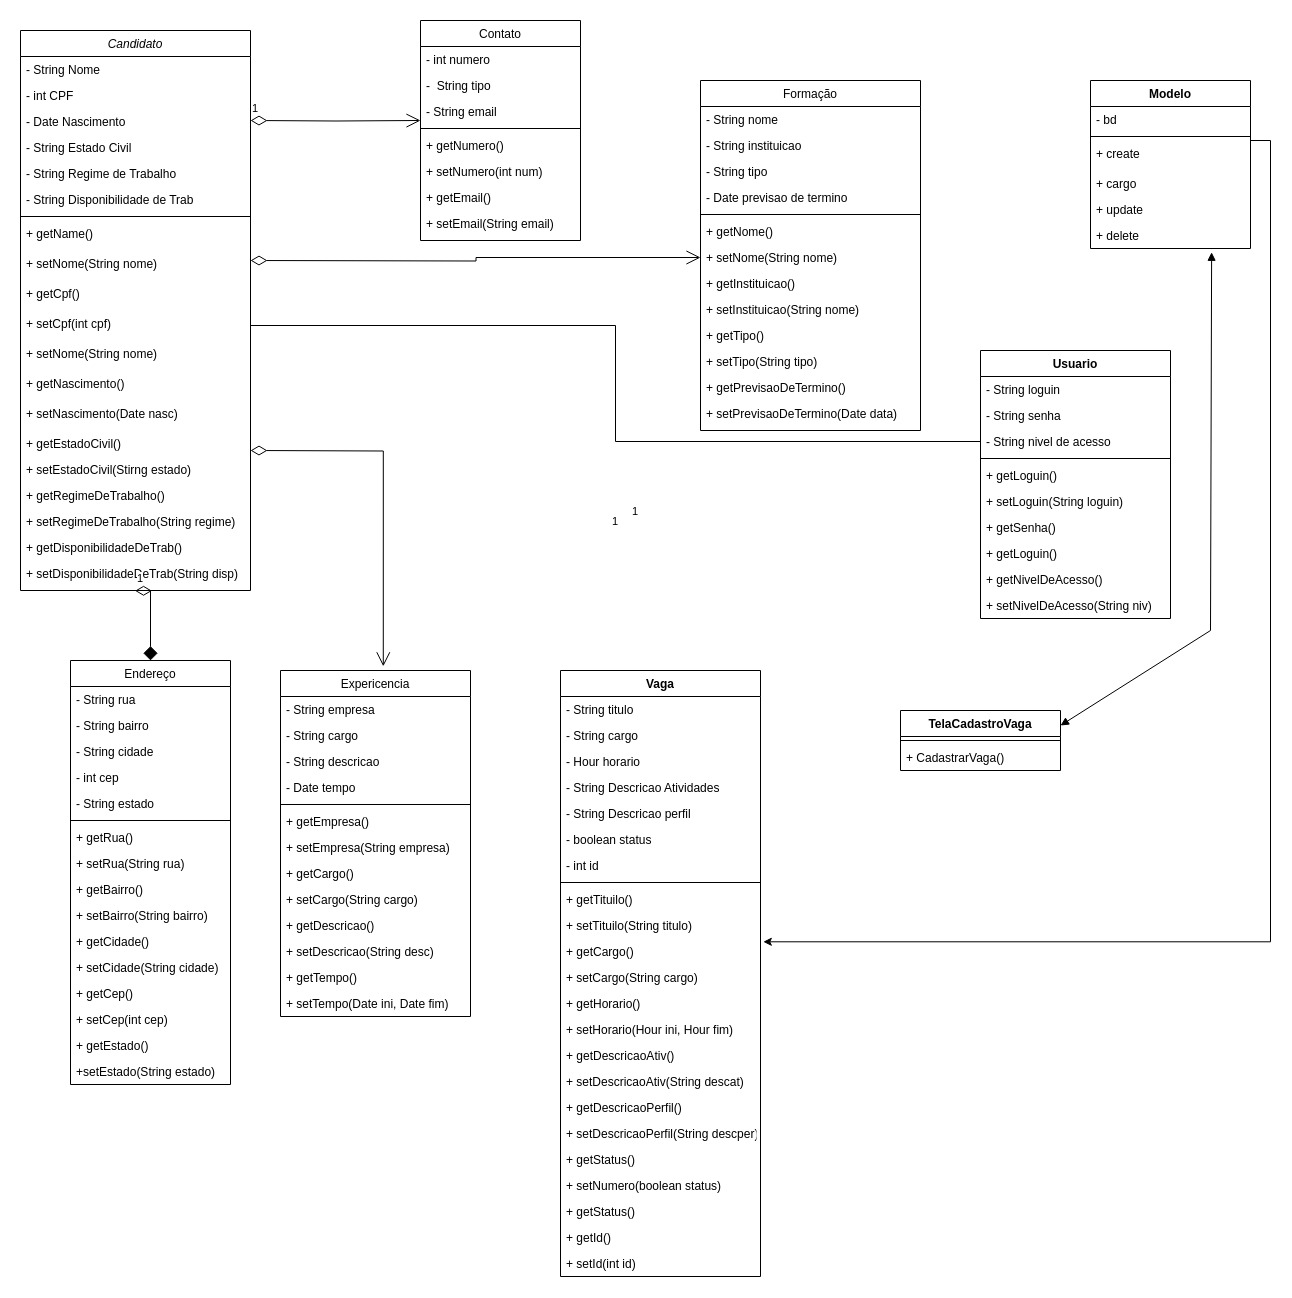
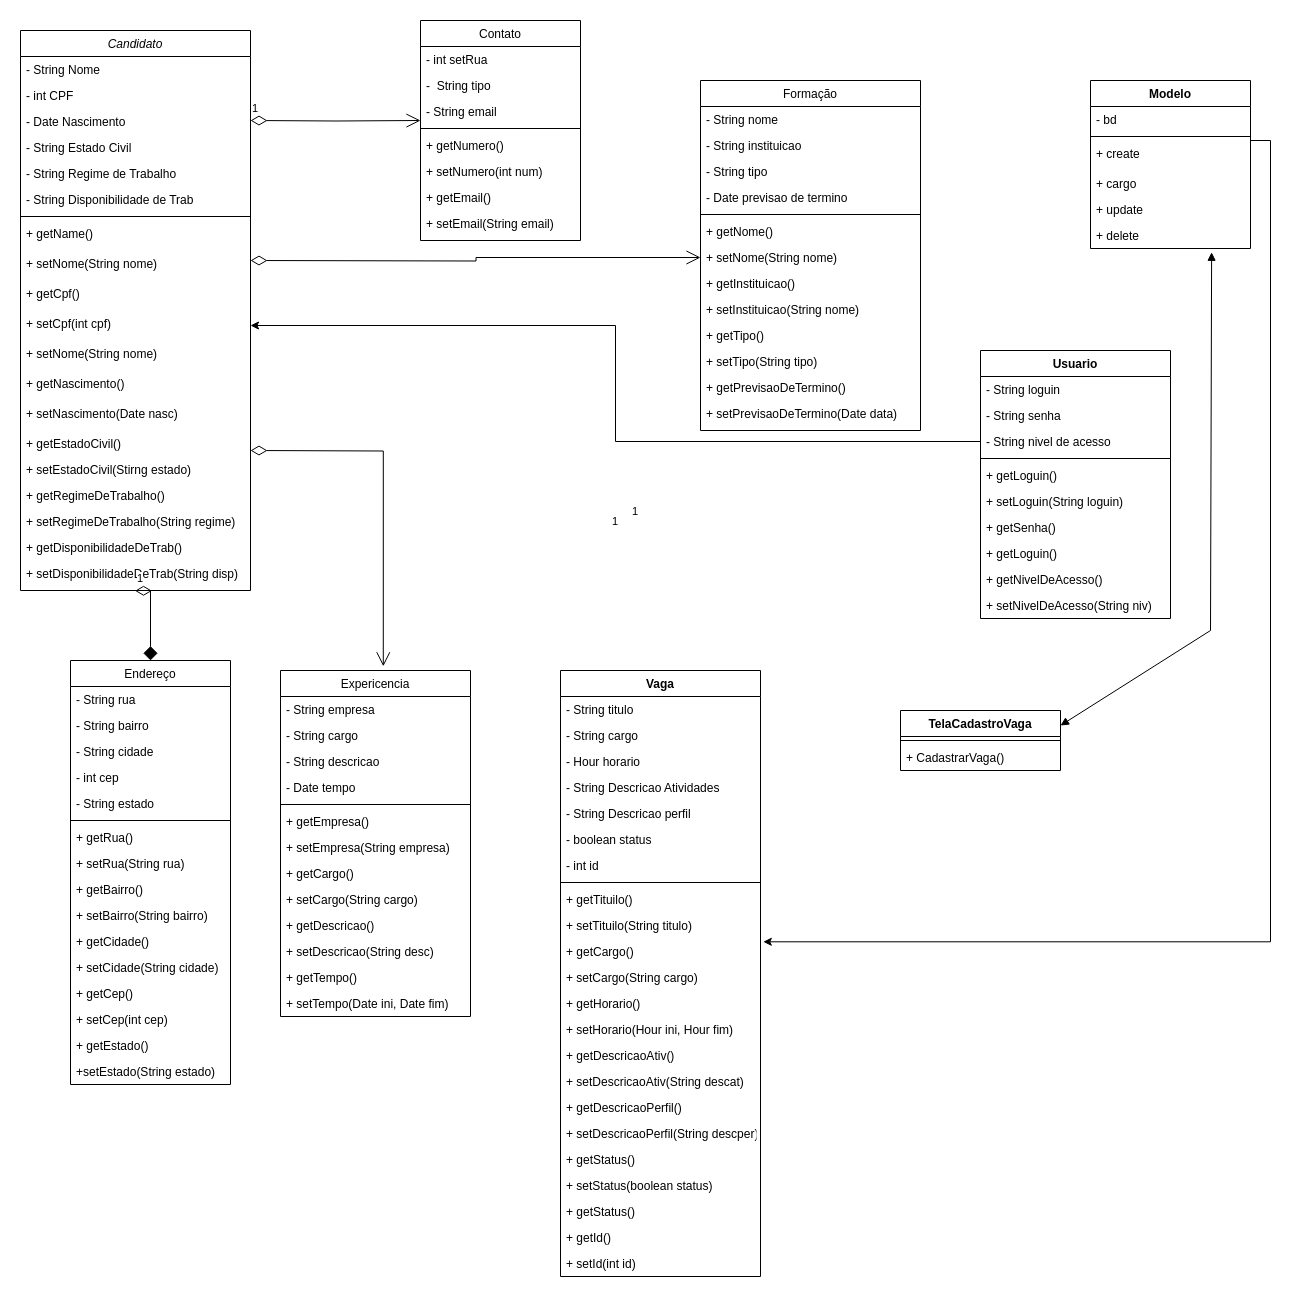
node "- int numero": label "- int numero" -> "- int setRua"
edge "+ setCpf(int cpf)" -- "- String nivel de acesso": arrowhead none -> classic
node "+ setNumero(boolean status)": label "+ setNumero(boolean status)" -> "+ setStatus(boolean status)"
